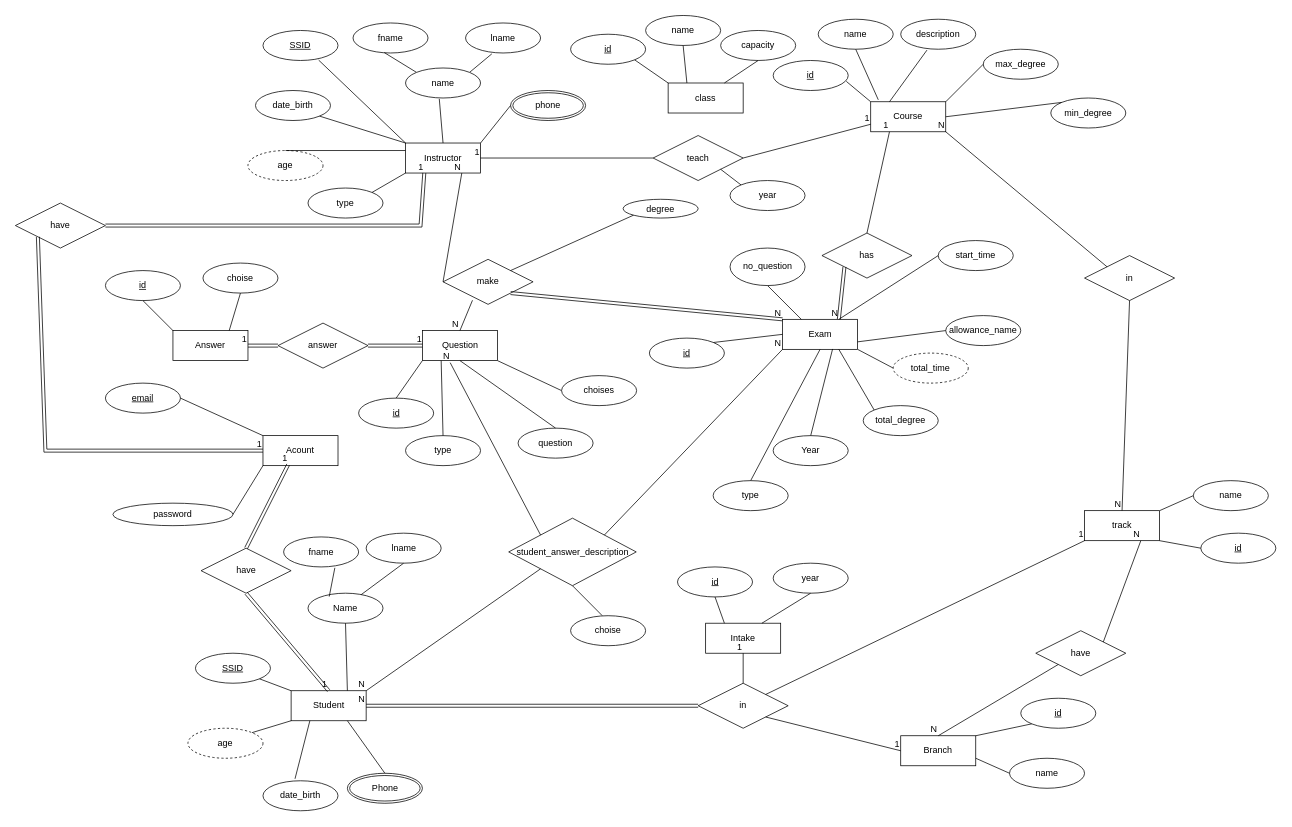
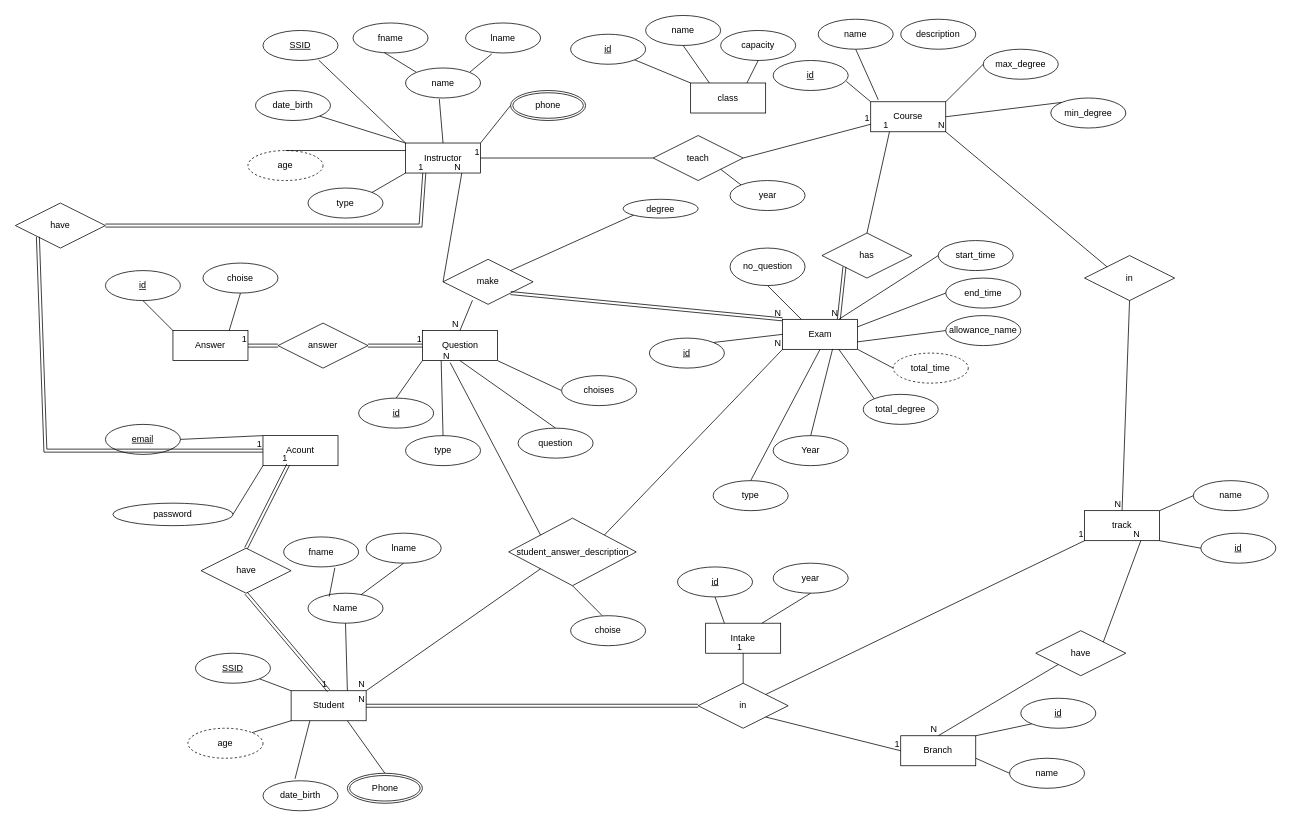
edge "description" -- "Course": removed
node "class": moved (705, 98) -> (728, 98)
node "end_time": added
edge "end_time" -- "Exam": added
node "email": moved (143, 398) -> (143, 439)
node "total_degree": moved (900, 420) -> (900, 409)
